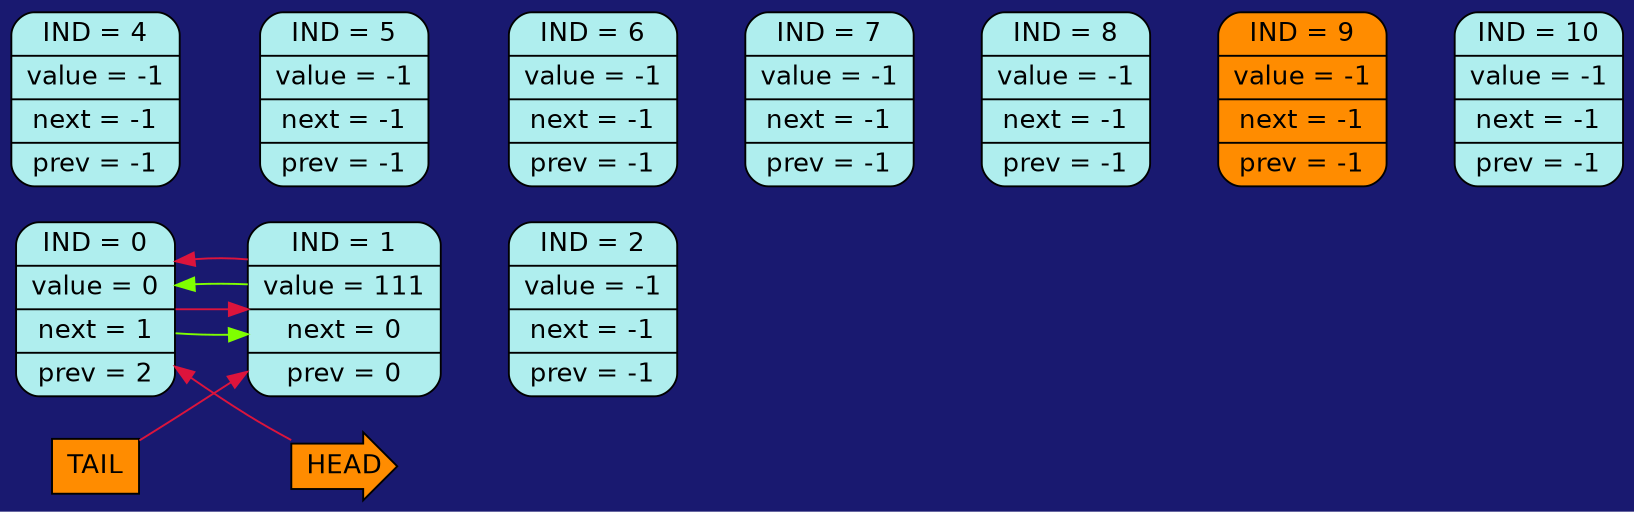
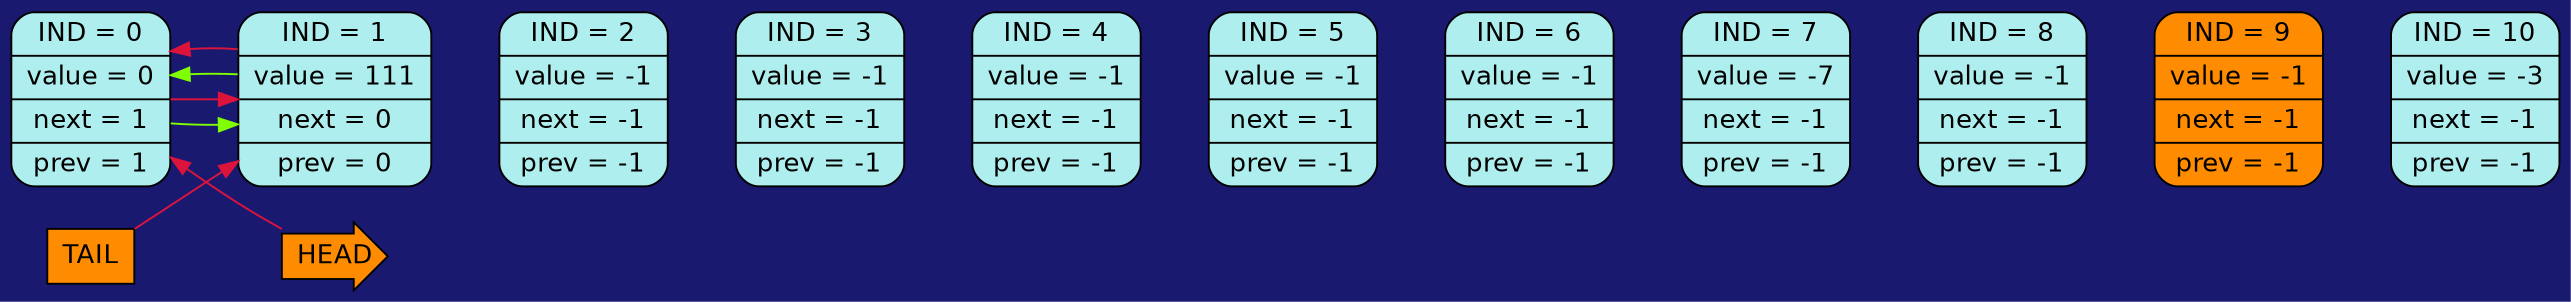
node "IND = 7": text "value = -1" -> "value = -7"
node "IND = 10": text "value = -1" -> "value = -3"
node "IND = 3": added
node "IND = 0": text "prev = 2" -> "prev = 1"
